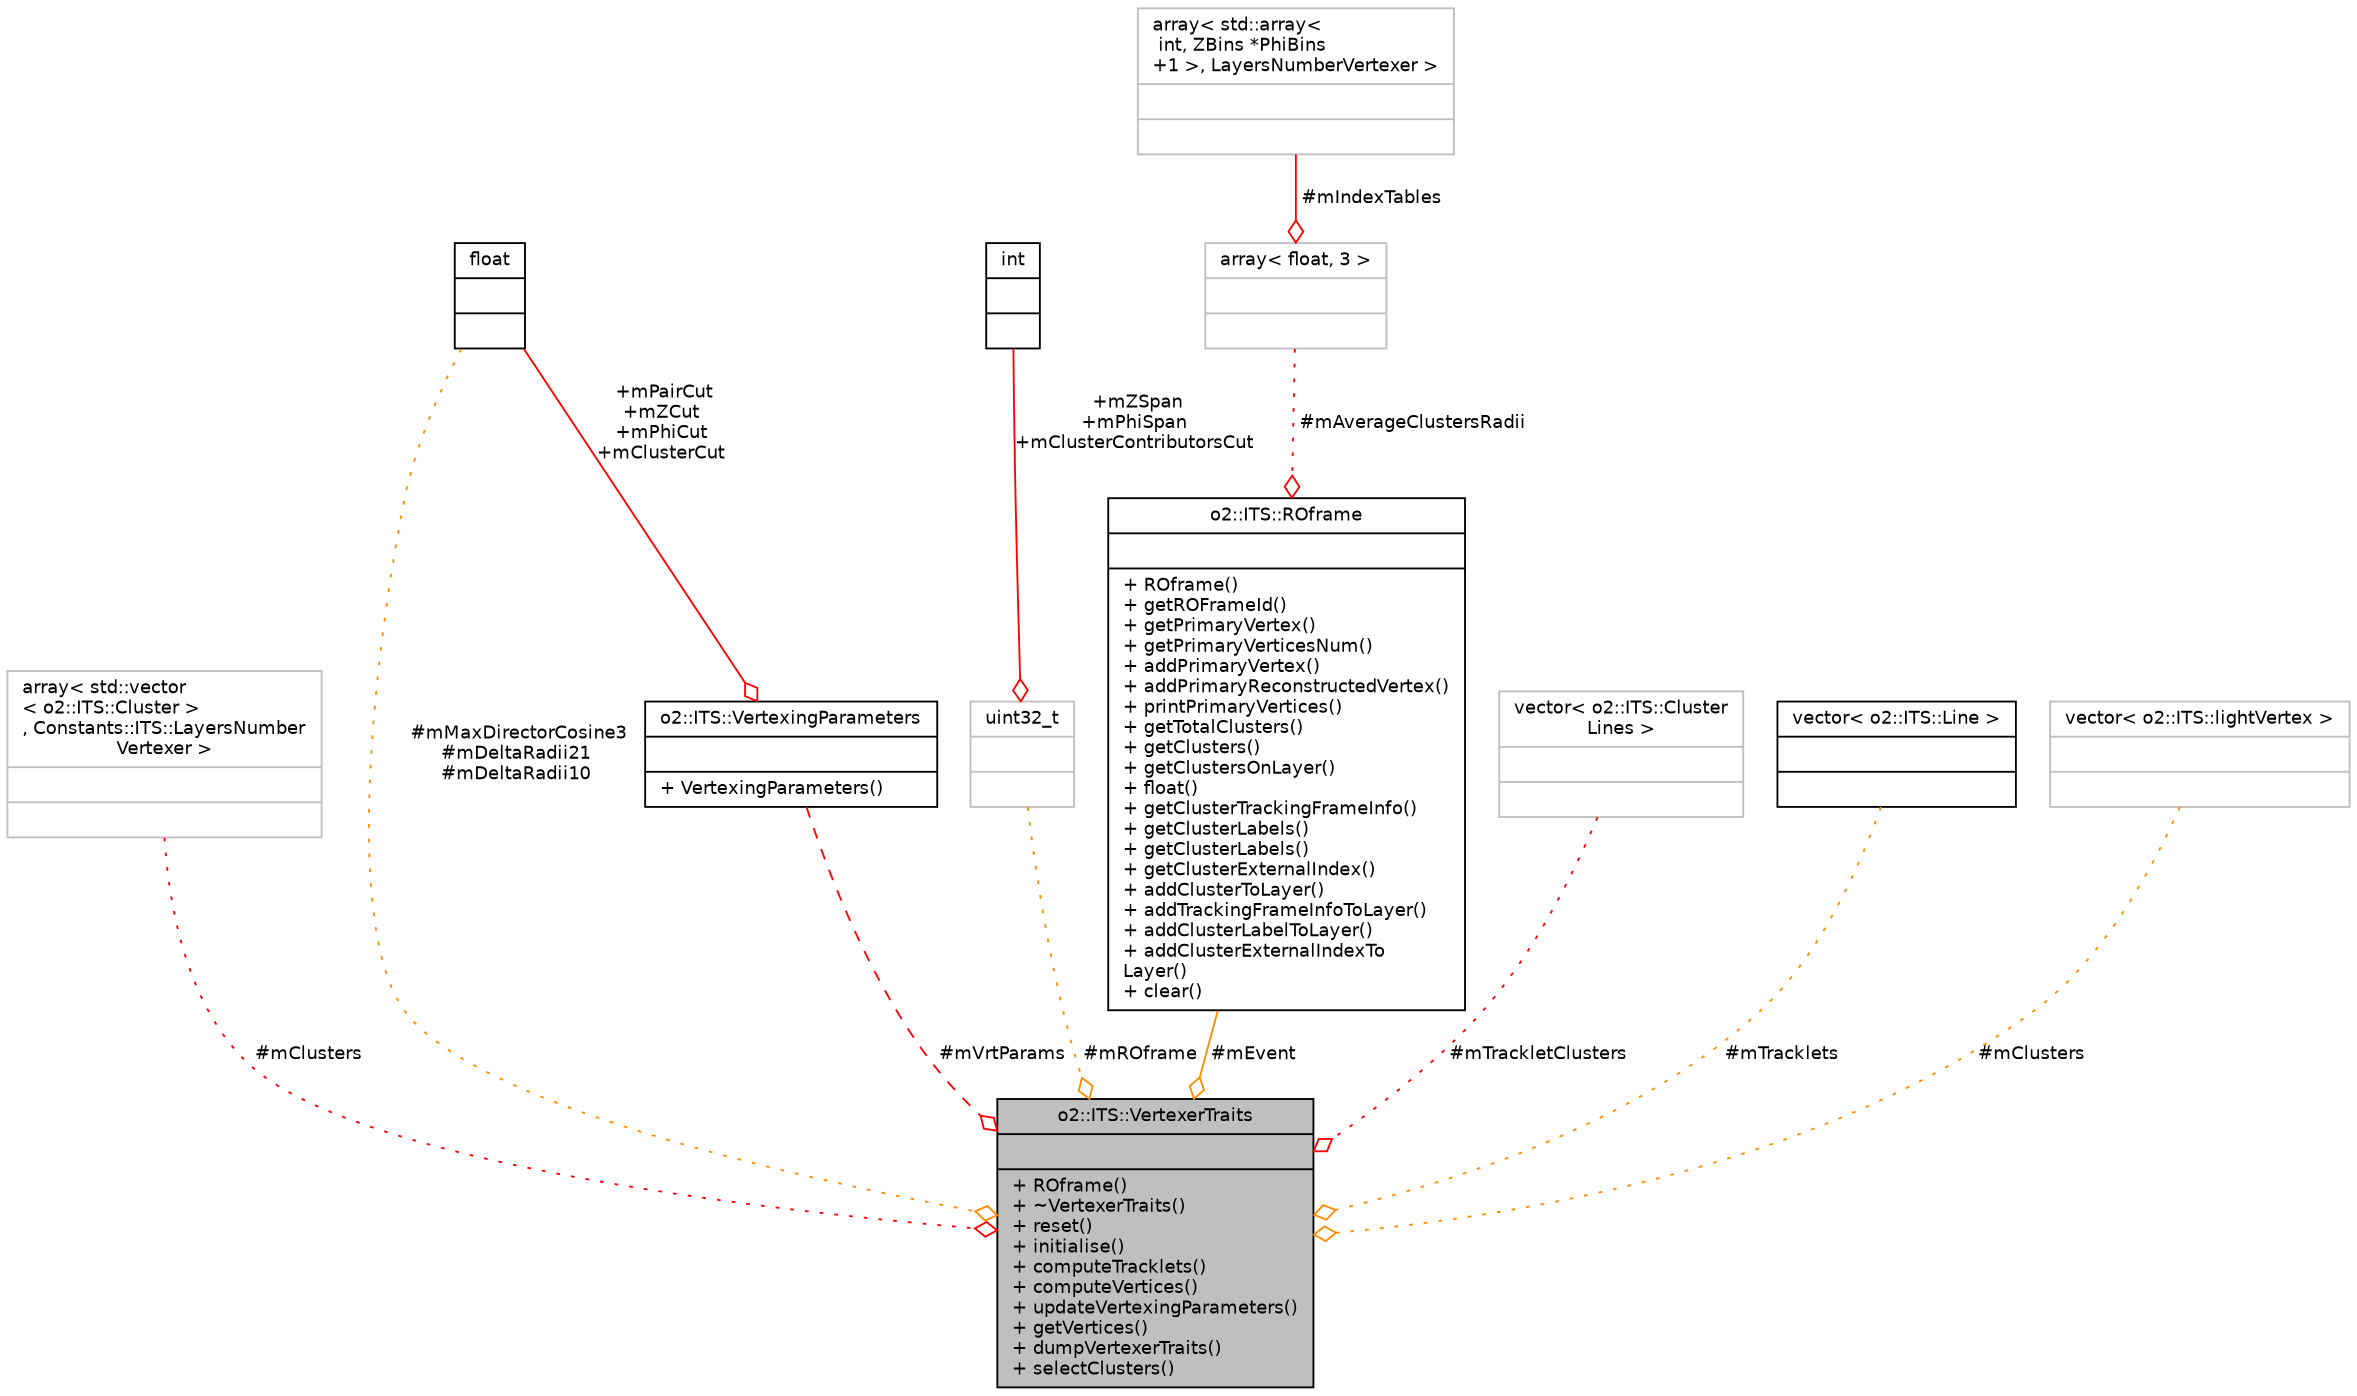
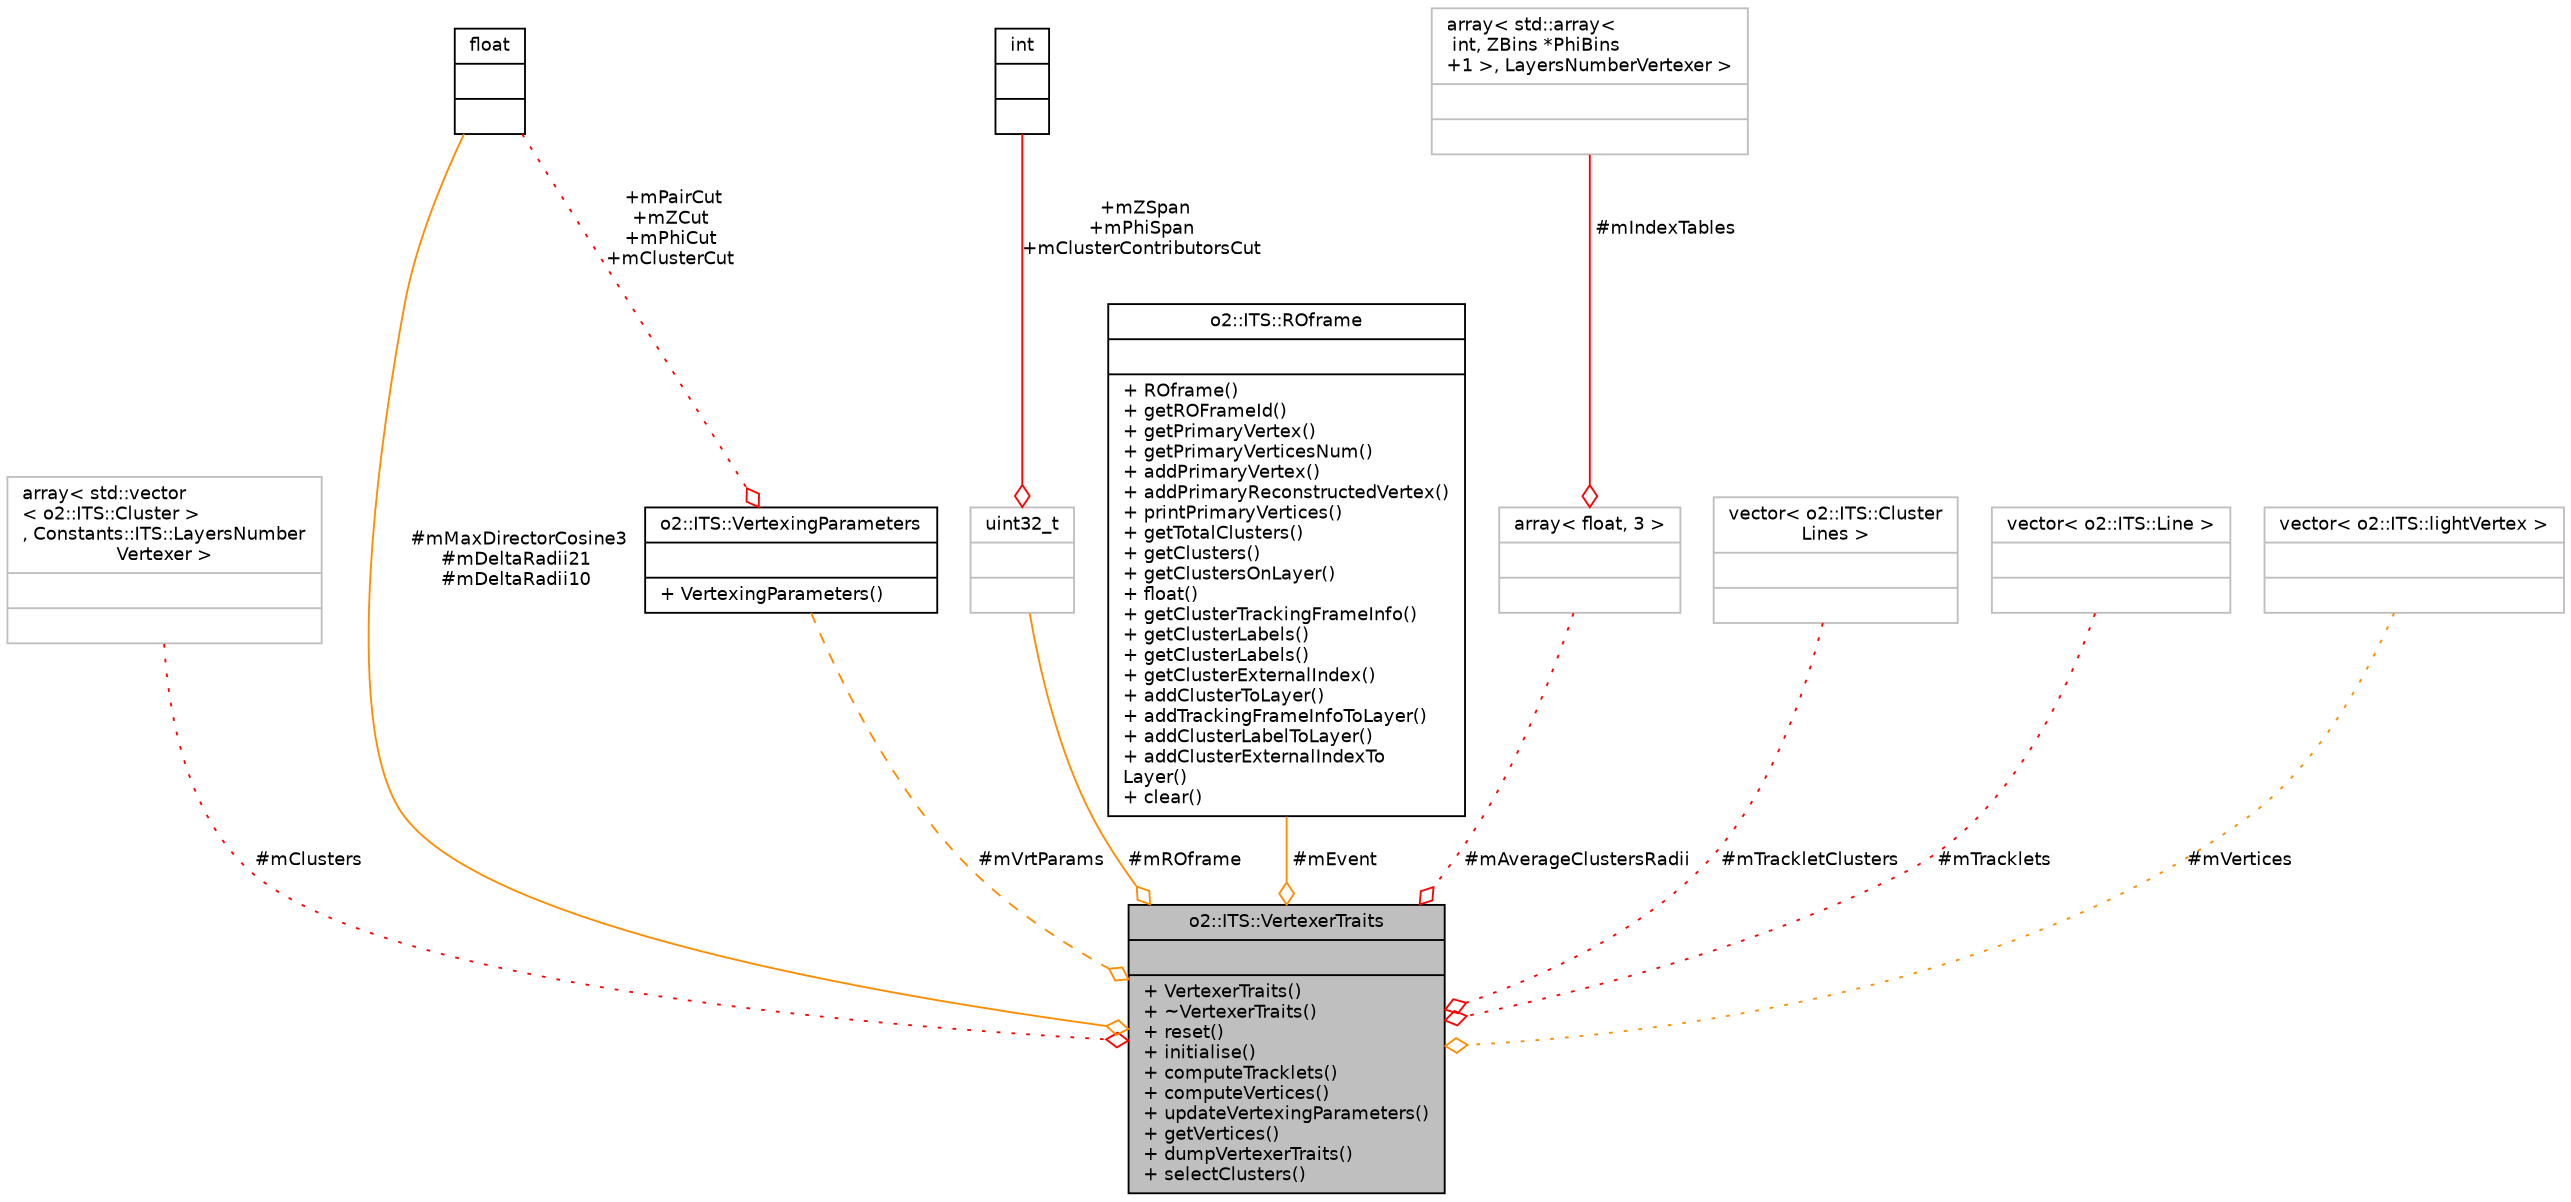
edge "array< float, 3 >" -> "o2::ITS::ROframe": now "array< float, 3 >" -> "o2::ITS::VertexerTraits"
edge "float" -> "o2::ITS::VertexingParameters": style solid -> dotted
node "vector< o2::ITS::Line >": color black -> grey75
edge "uint32_t" -> "o2::ITS::VertexerTraits": style dotted -> solid
edge "o2::ITS::VertexingParameters" -> "o2::ITS::VertexerTraits": color red -> darkorange
edge "float" -> "o2::ITS::VertexerTraits": style dotted -> solid
edge "vector< o2::ITS::lightVertex >" -> "o2::ITS::VertexerTraits": label " #mClusters" -> " #mVertices"
edge "vector< o2::ITS::Line >" -> "o2::ITS::VertexerTraits": color darkorange -> red
node "o2::ITS::VertexerTraits": text "+ ROframe()" -> "+ VertexerTraits()"
